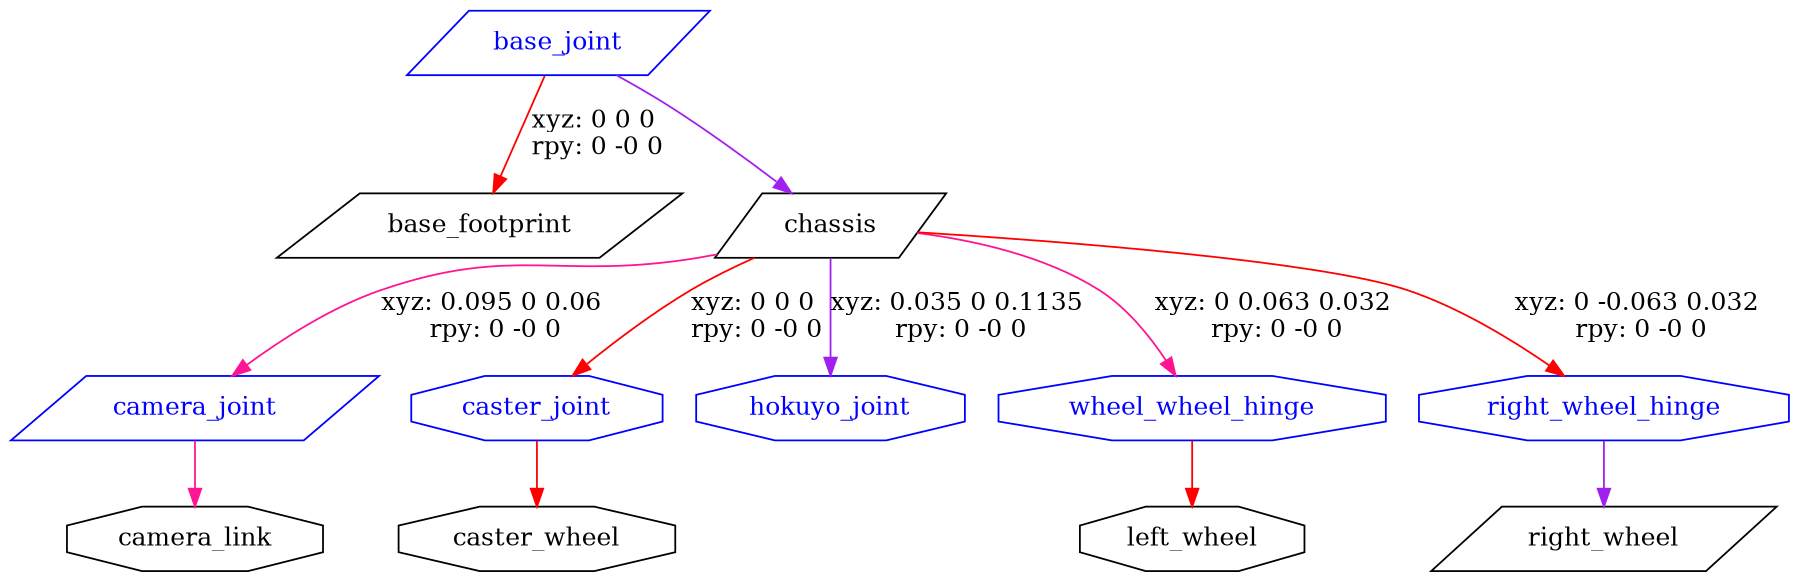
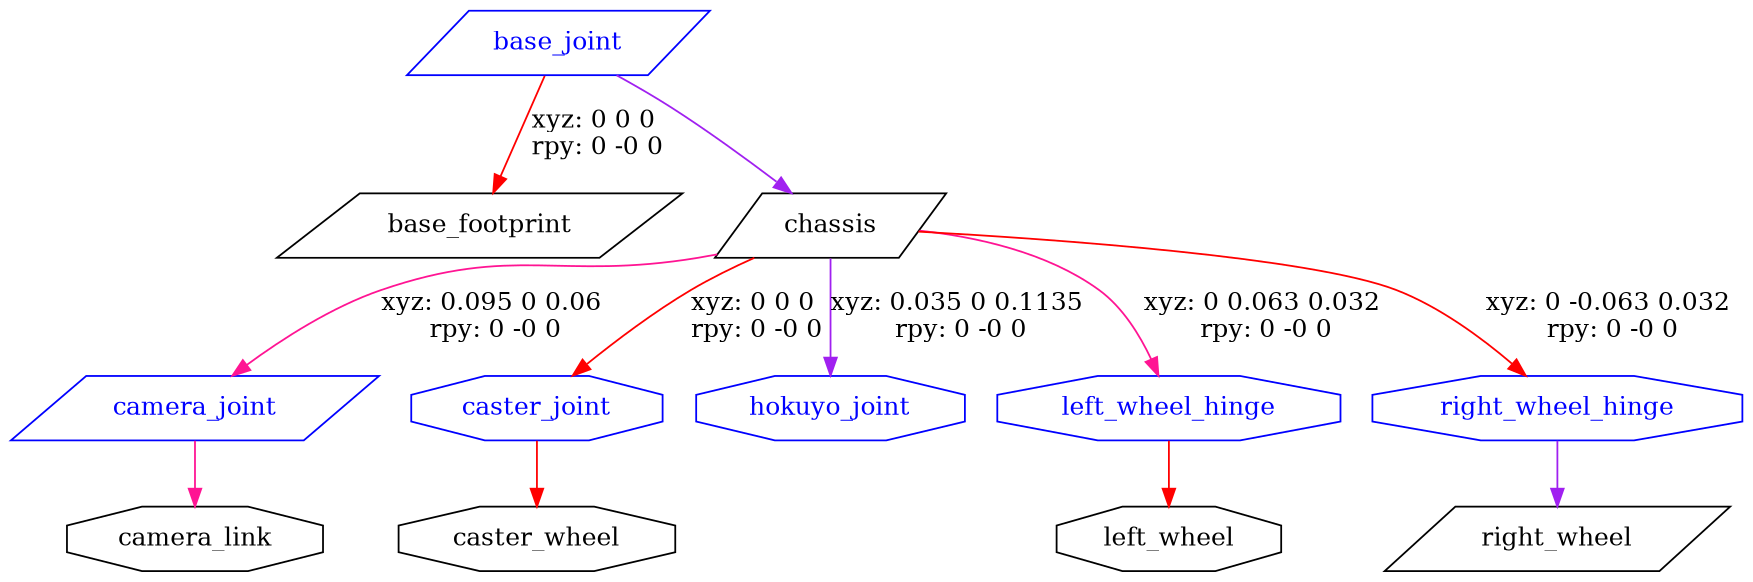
node "wheel_wheel_hinge": label "wheel_wheel_hinge" -> "left_wheel_hinge"
